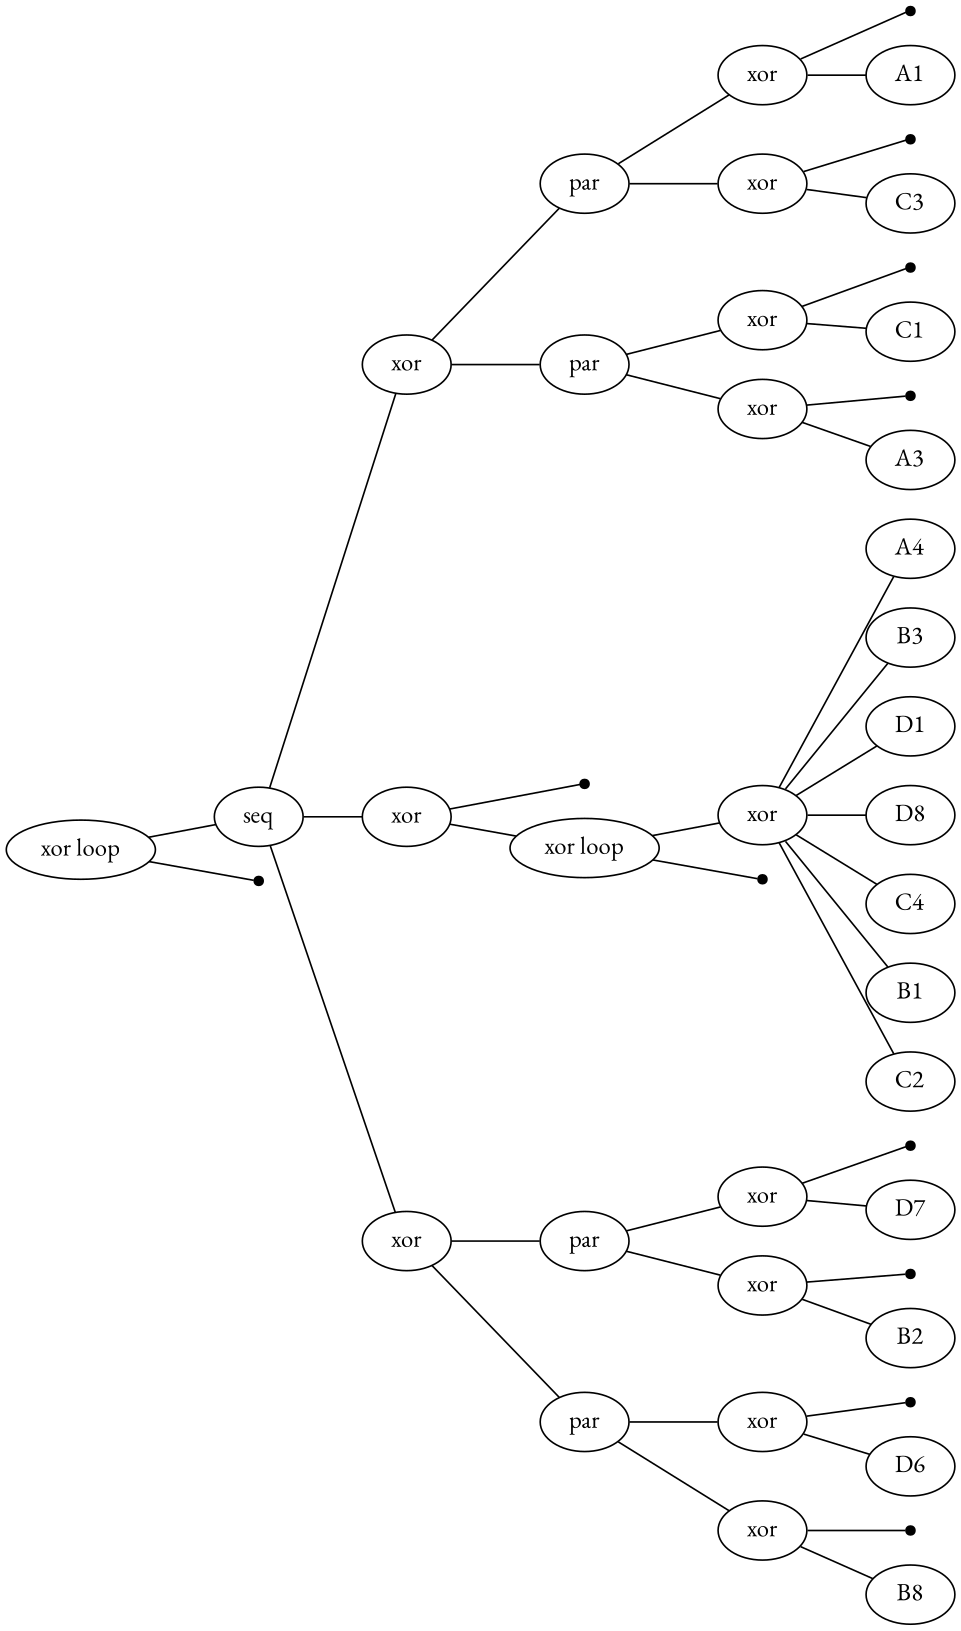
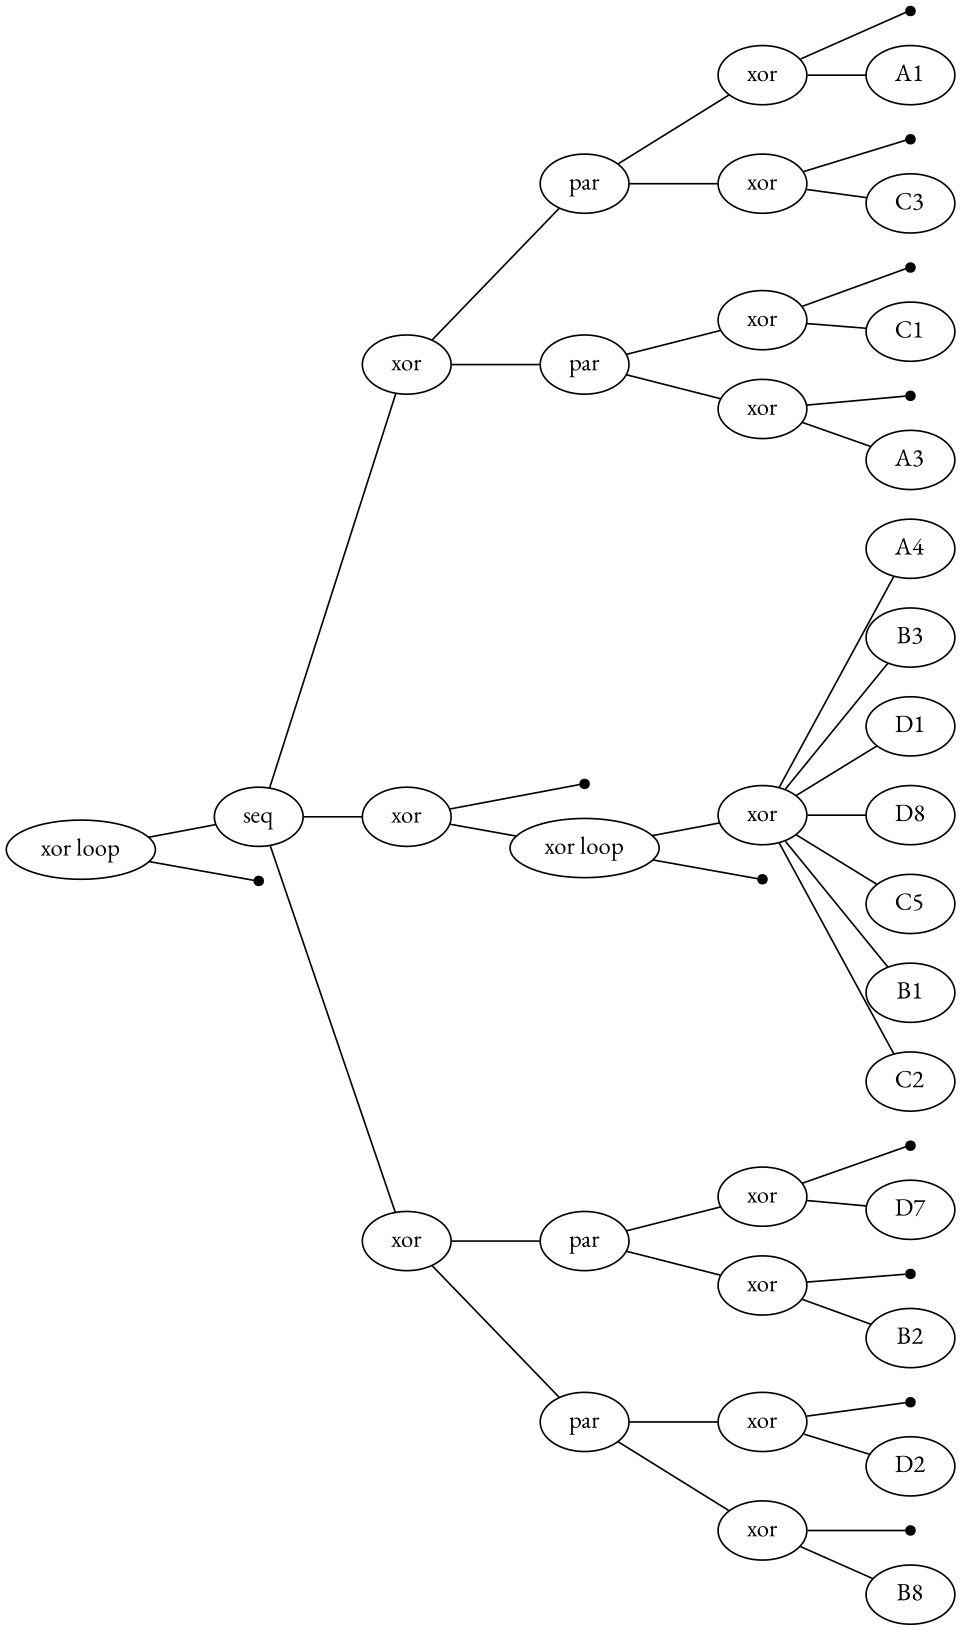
node "C4": label "C4" -> "C5"
node "D6": label "D6" -> "D2"
